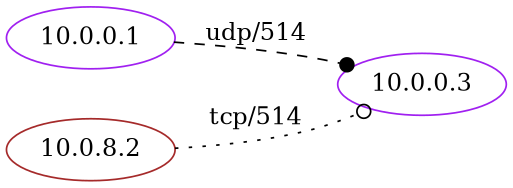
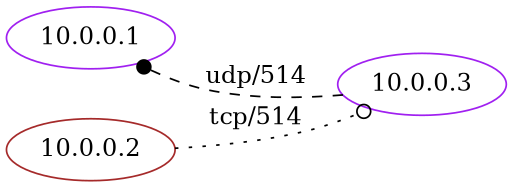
edge "10.0.0.1" -> "10.0.0.3": reversed
node "10.0.8.2": label "10.0.8.2" -> "10.0.0.2"
